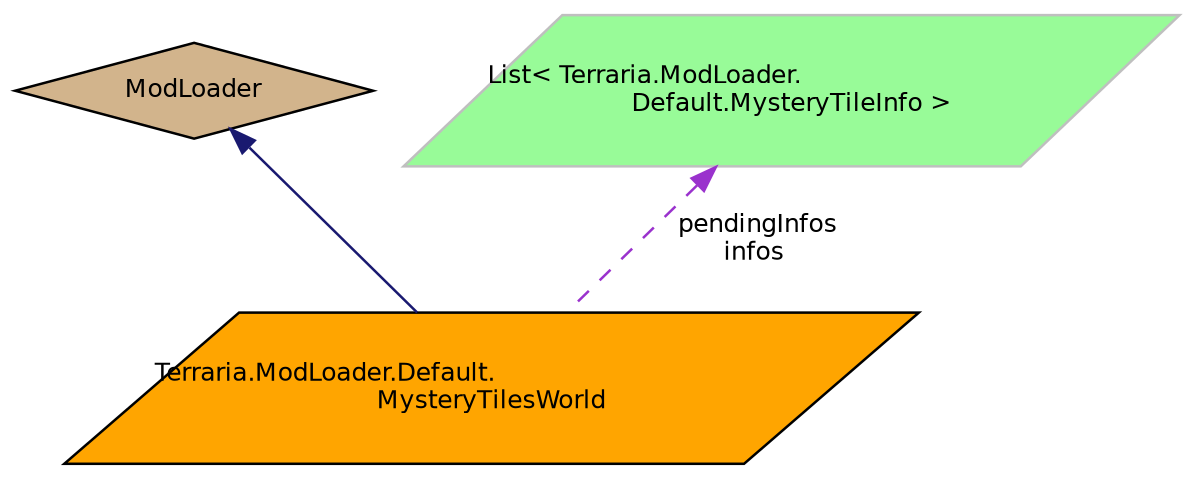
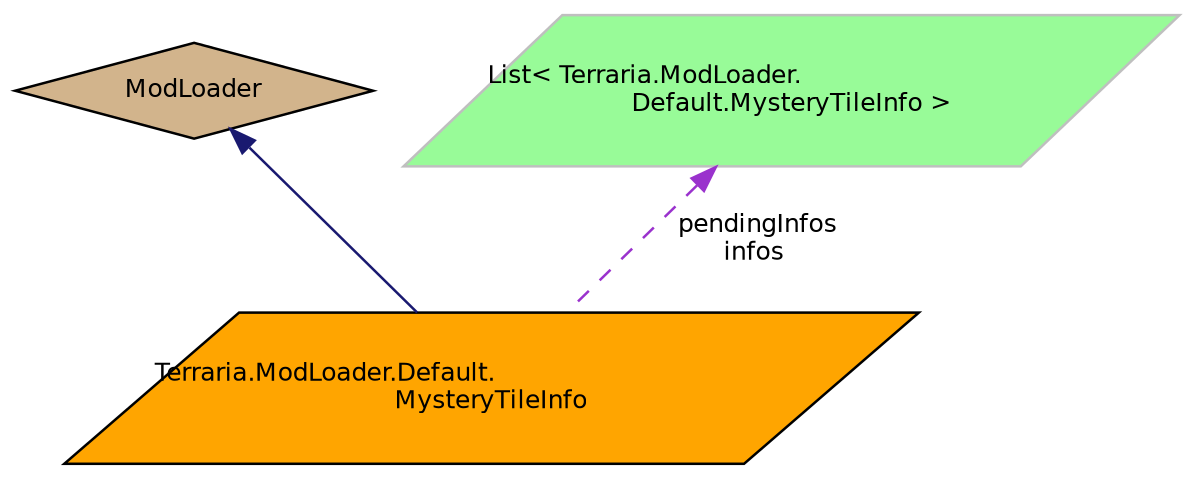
node "Terraria.ModLoader.Default. MysteryTilesWorld": label "Terraria.ModLoader.Default. MysteryTilesWorld" -> "Terraria.ModLoader.Default. MysteryTileInfo"
